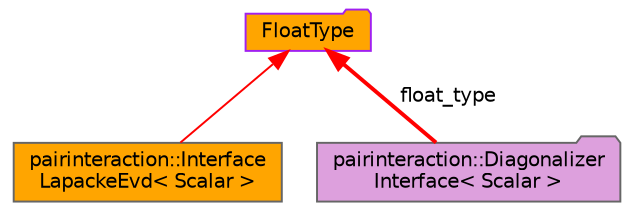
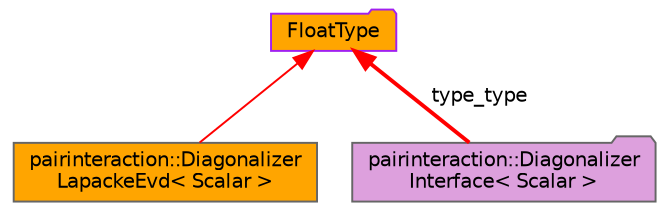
edge "pairinteraction::Diagonalizer Interface< Scalar >" -> "FloatType": label " float_type" -> " type_type"
node "pairinteraction::Interface LapackeEvd< Scalar >": label "pairinteraction::Interface LapackeEvd< Scalar >" -> "pairinteraction::Diagonalizer LapackeEvd< Scalar >"
